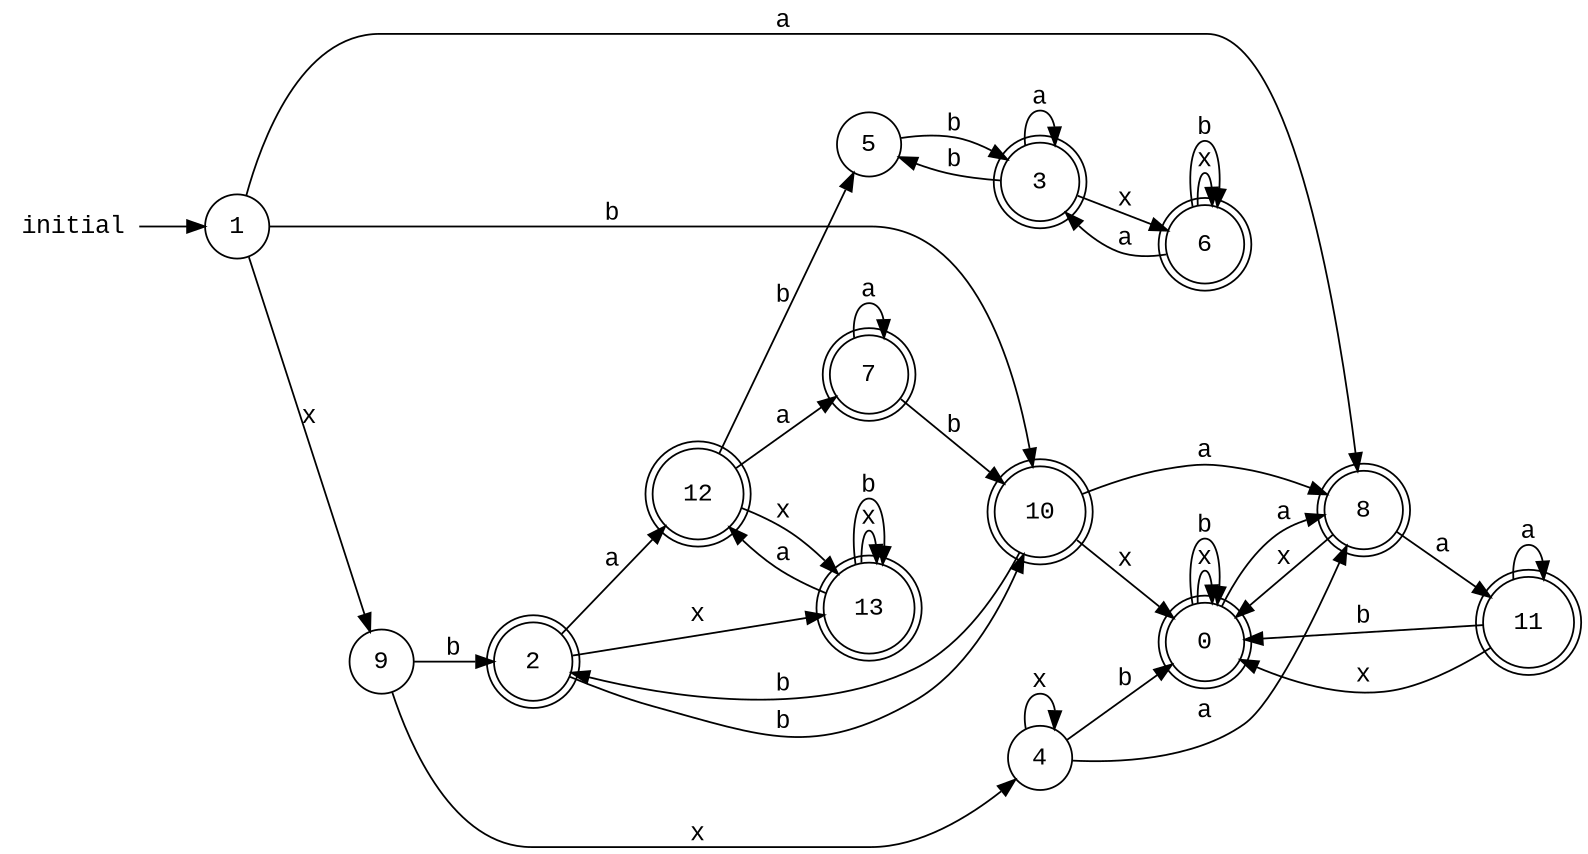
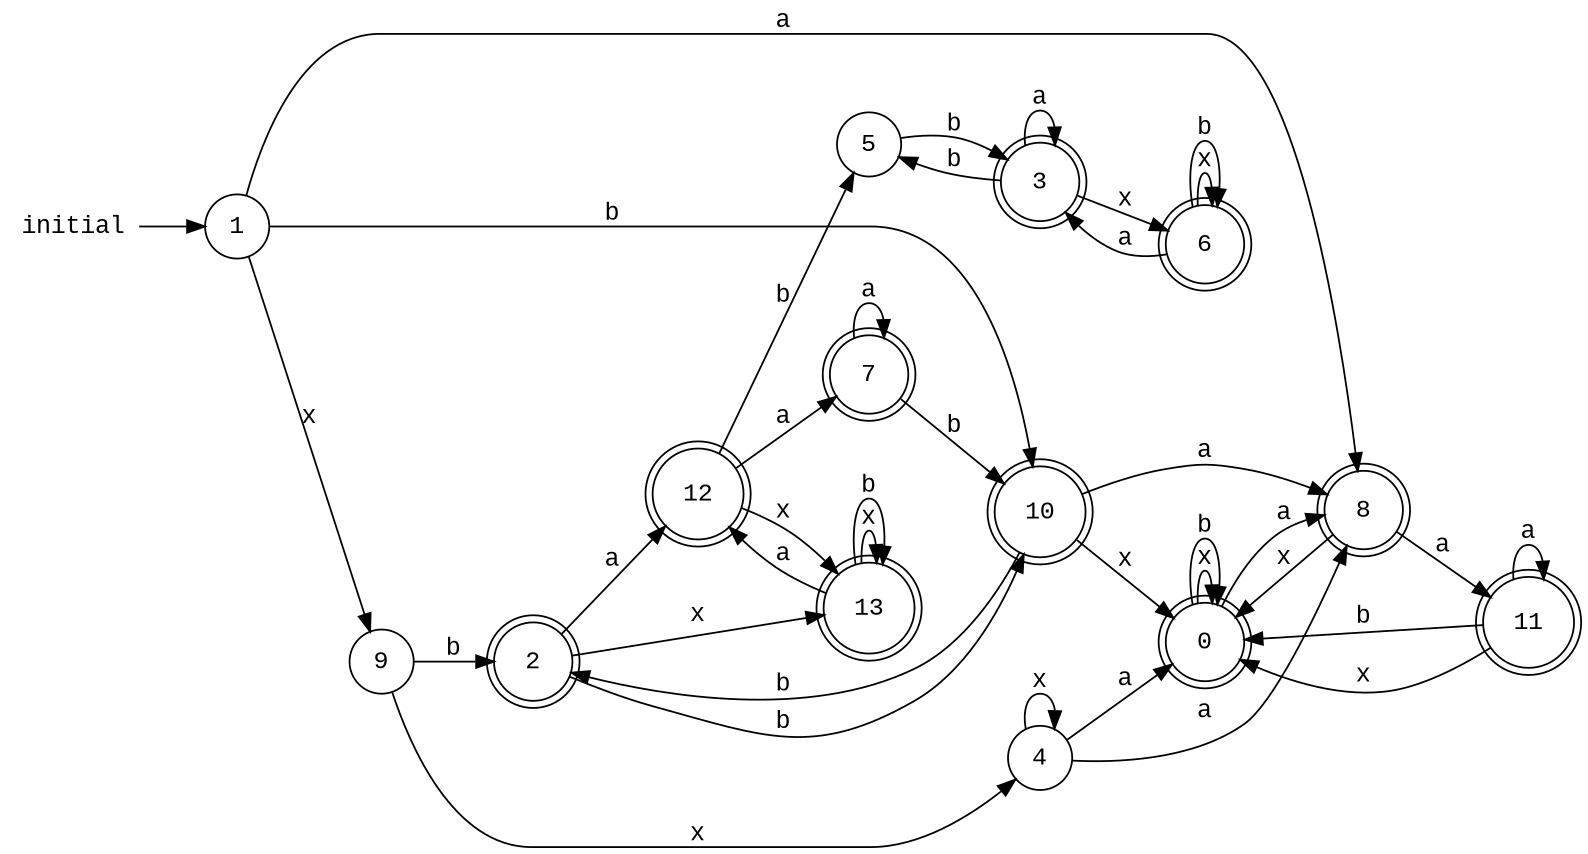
edge "4" -> "0": label "b" -> "a"
